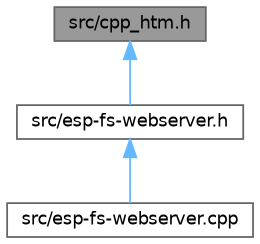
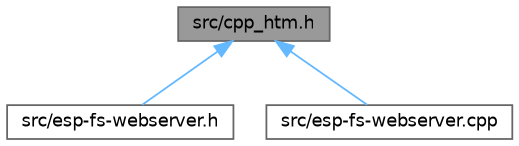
edge "src/esp-fs-webserver.cpp" -> "src/esp-fs-webserver.h": now "src/esp-fs-webserver.cpp" -> "src/cpp_htm.h"
